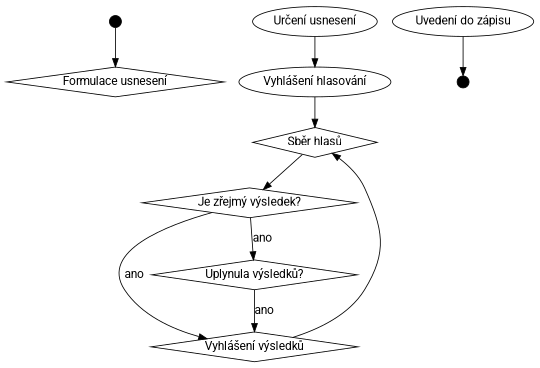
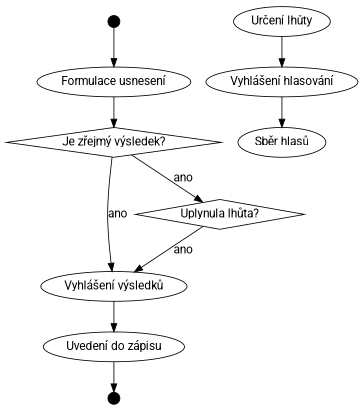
node "Určení usnesení": label "Určení usnesení" -> "Určení lhůty"
node "Formulace usnesení": shape diamond -> ellipse
node "Sběr hlasů": shape diamond -> ellipse
edge "Sběr hlasů" -> "Je zřejmý výsledek?": now "Formulace usnesení" -> "Je zřejmý výsledek?"
edge "Vyhlášení výsledků" -> "Sběr hlasů": now "Vyhlášení výsledků" -> "Uvedení do zápisu"
node "Uplynula výsledků?": label "Uplynula výsledků?" -> "Uplynula lhůta?"
node "Vyhlášení výsledků": shape diamond -> ellipse
